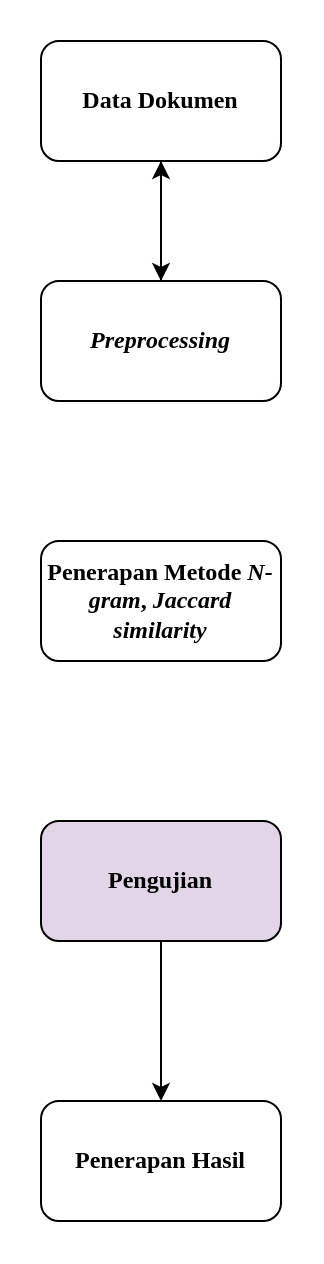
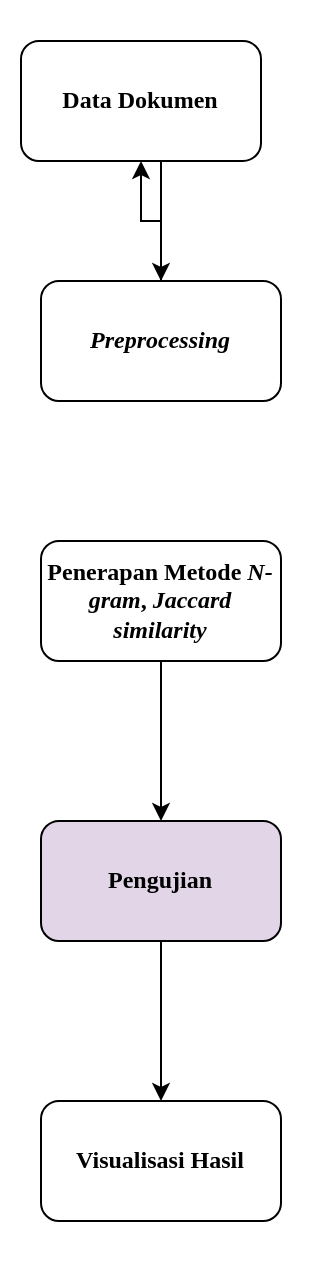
node "Data Dokumen": moved (161, 101) -> (141, 101)
edge "Penerapan Metode N-gram, Jaccard similarity" -> "Pengujian": added
node "Penerapan Hasil": label "Penerapan Hasil" -> "Visualisasi Hasil"
